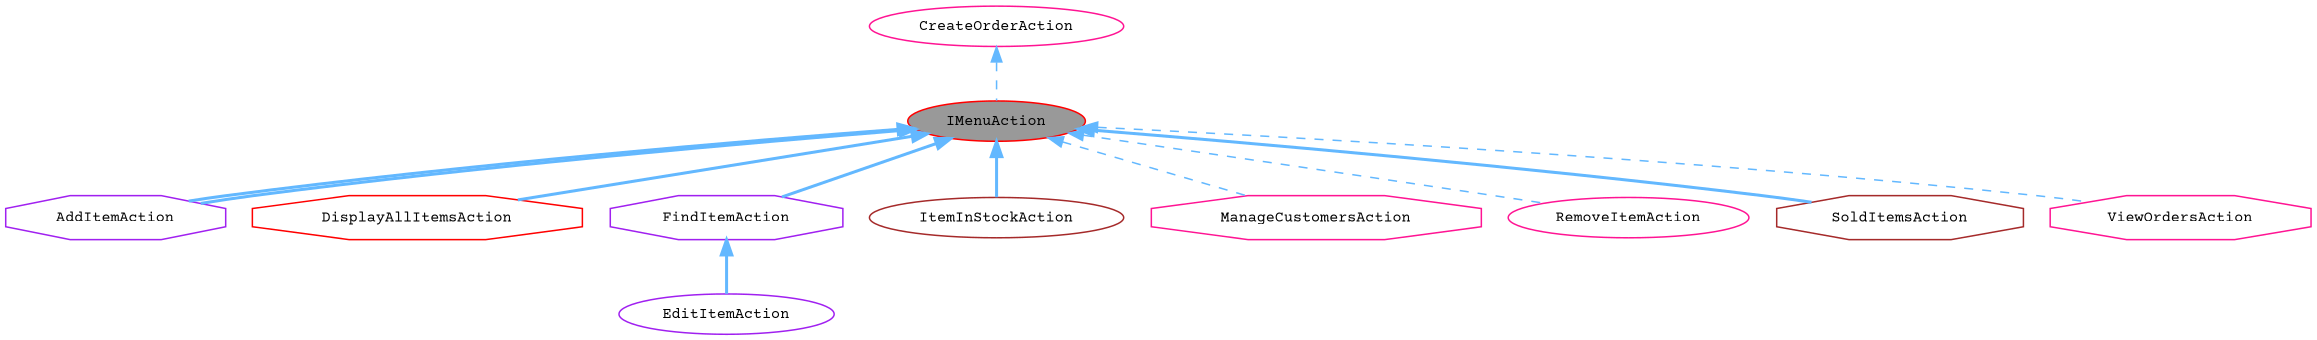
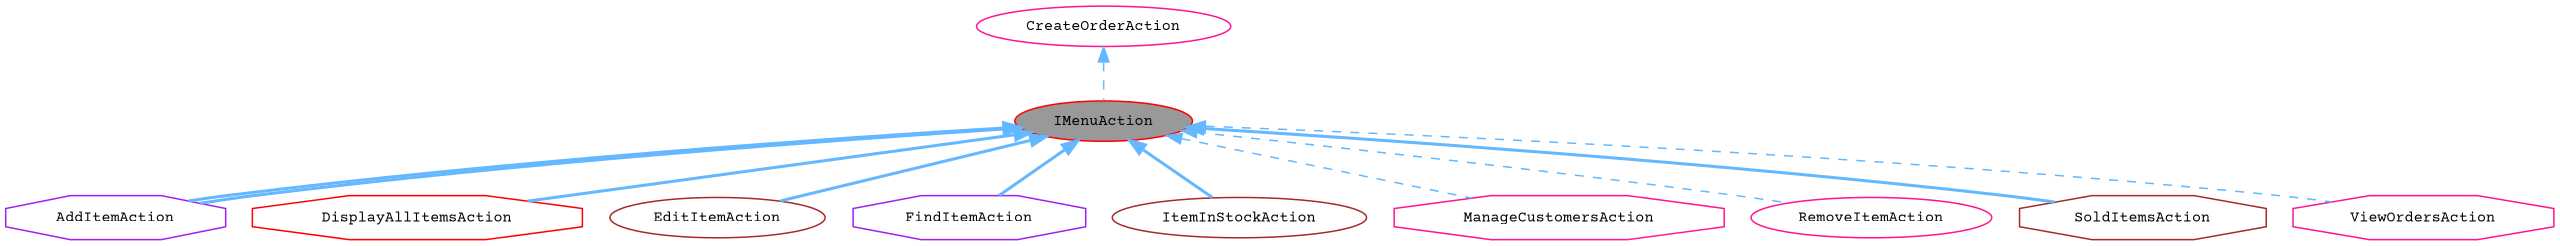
edge "EditItemAction" -> "FindItemAction": now "EditItemAction" -> "IMenuAction"
node "EditItemAction": color purple -> brown
